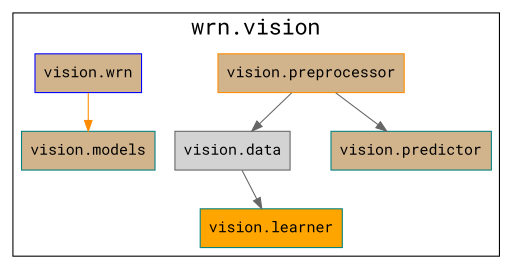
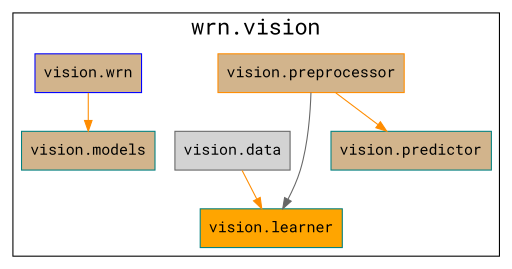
edge "vision.preprocessor" -> "vision.data": now "vision.preprocessor" -> "vision.learner"
edge "vision.preprocessor" -> "vision.predictor": color gray40 -> darkorange
edge "vision.data" -> "vision.learner": color gray40 -> darkorange
